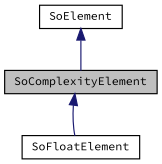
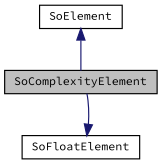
edge "SoFloatElement" -> "SoComplexityElement": reversed
